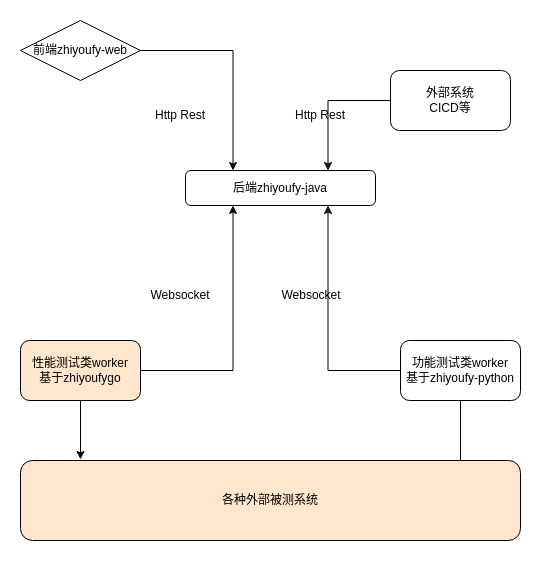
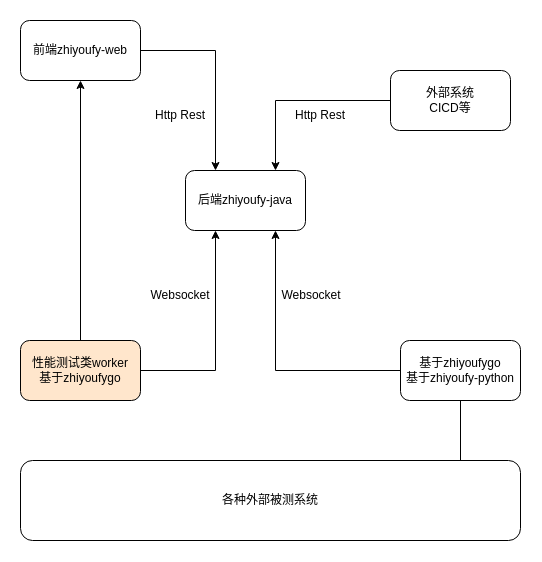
node "前端zhiyoufy-web": shape diamond -> rounded rectangle
node "后端zhiyoufy-java": size 190x35 -> 120x60
node "功能测试类worker 基于zhiyoufy-python": label "功能测试类worker 基于zhiyoufy-python" -> "基于zhiyoufygo 基于zhiyoufy-python"
edge "性能测试类worker 基于zhiyoufygo" -> "各种外部被测系统": now "性能测试类worker 基于zhiyoufygo" -> "前端zhiyoufy-web"
node "各种外部被测系统": fillcolor #ffe6cc -> #ffffff
